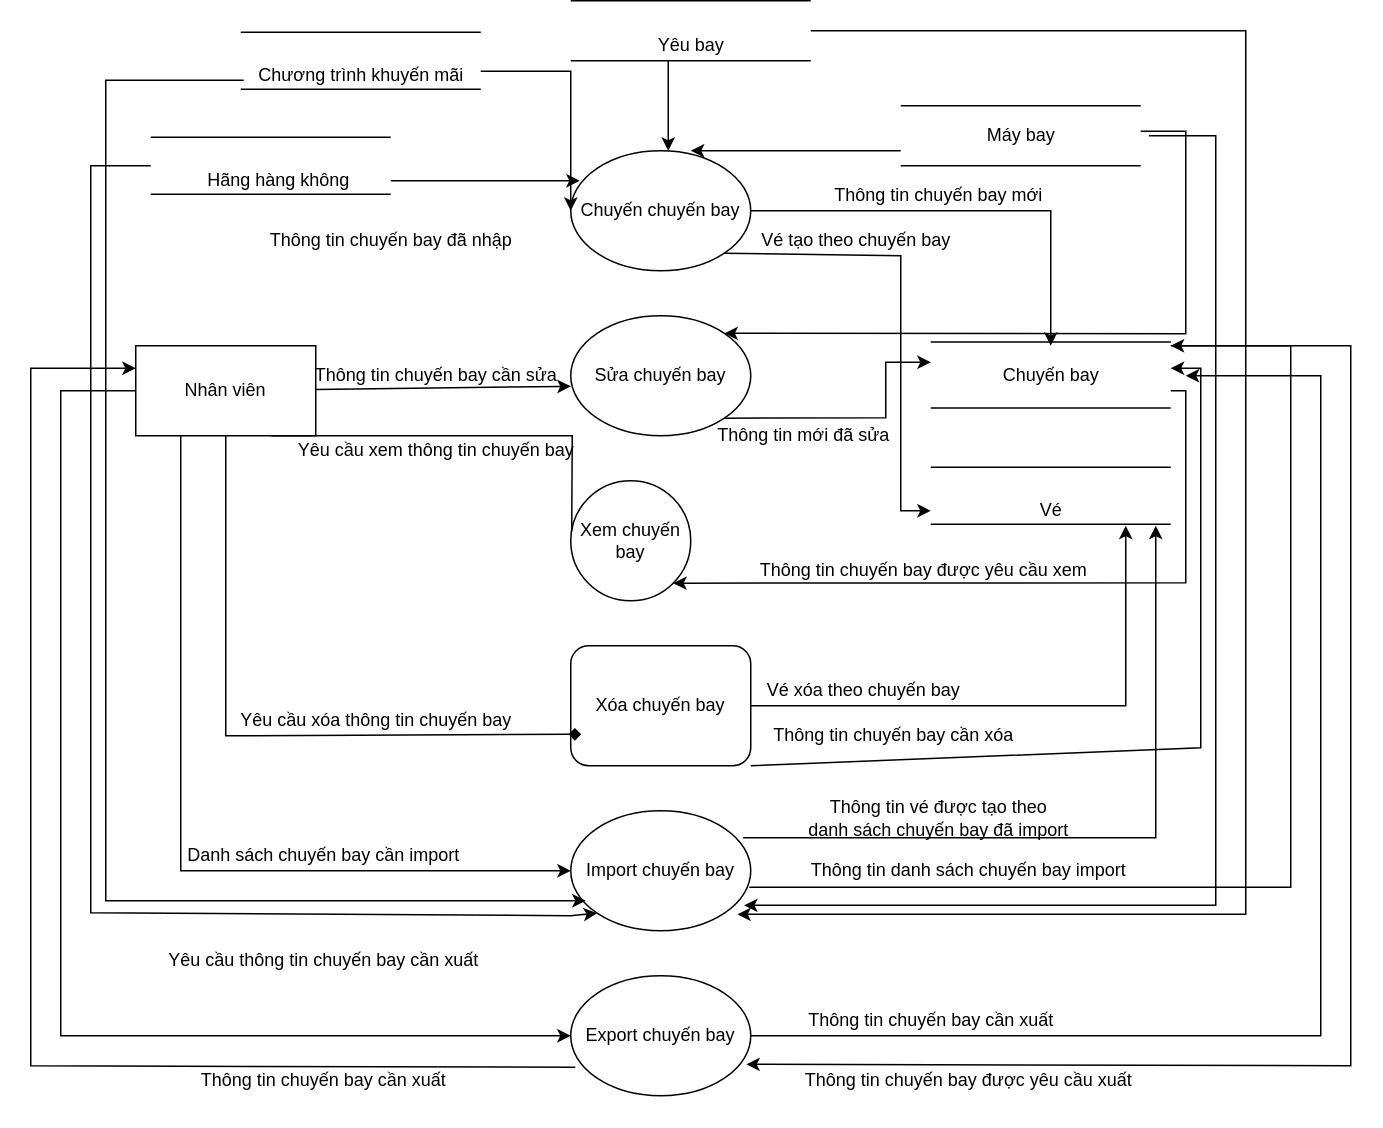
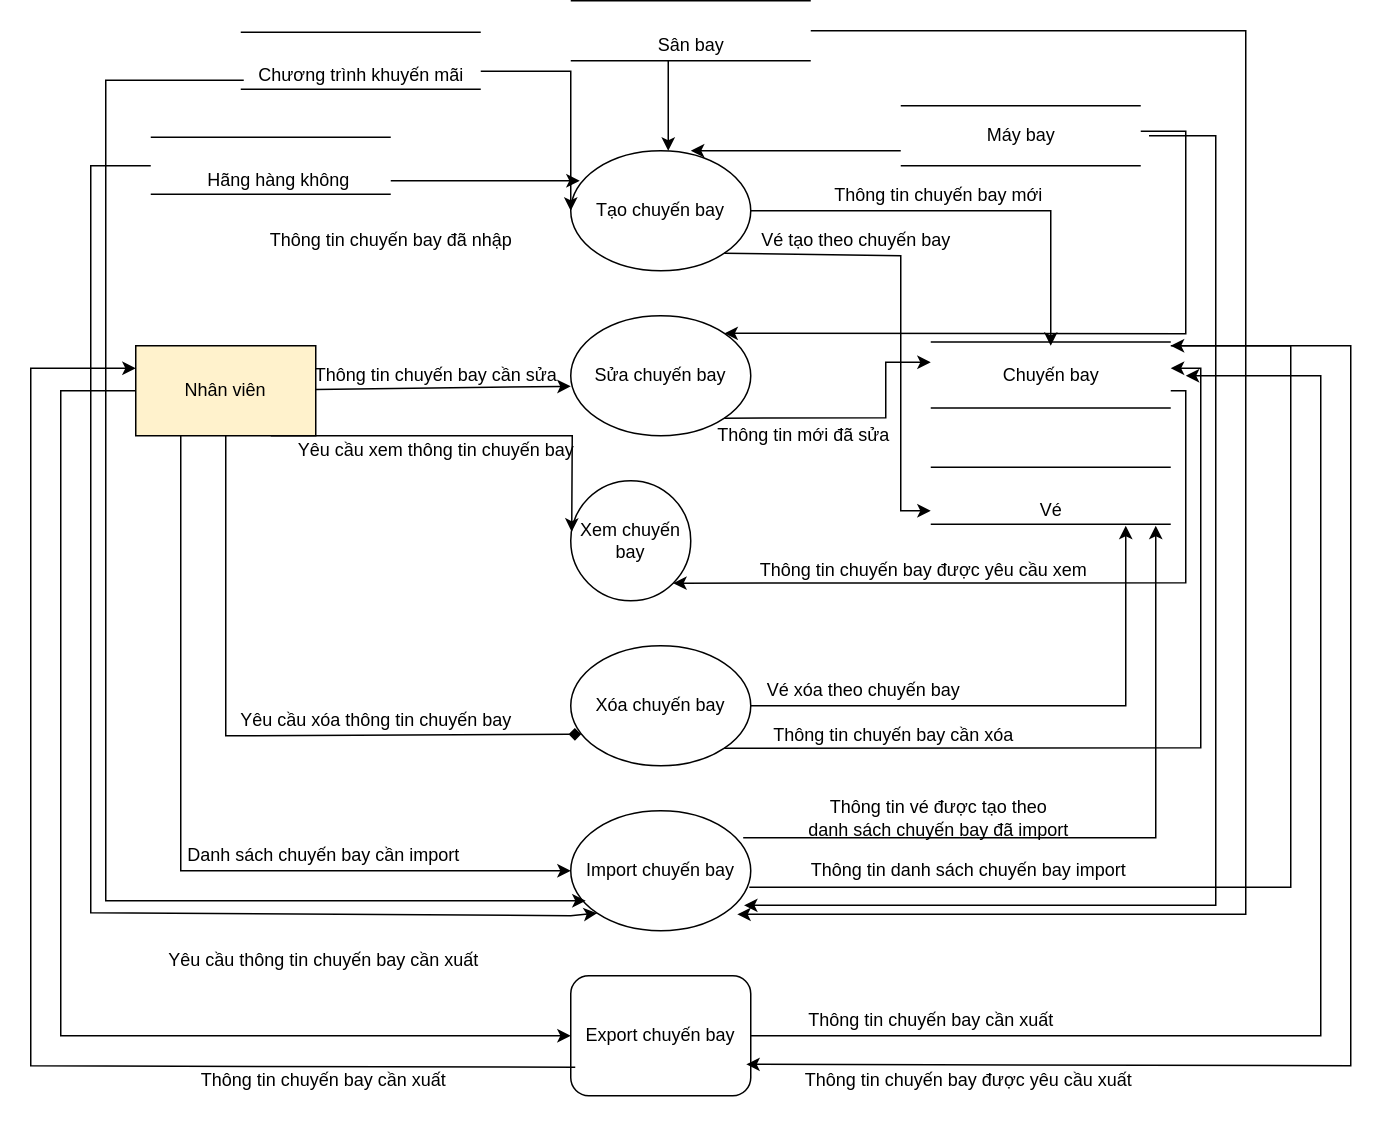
node "Yêu bay": label "Yêu bay" -> "Sân bay"
node "Chuyến chuyến bay": label "Chuyến chuyến bay" -> "Tạo chuyến bay"
node "Nhân viên": fillcolor #ffffff -> #fff2cc
edge "Nhân viên" -- "Xem chuyến bay": arrowhead none -> classic
node "Xóa chuyến bay": shape rounded rectangle -> ellipse
node "Export chuyến bay": shape ellipse -> rounded rectangle
